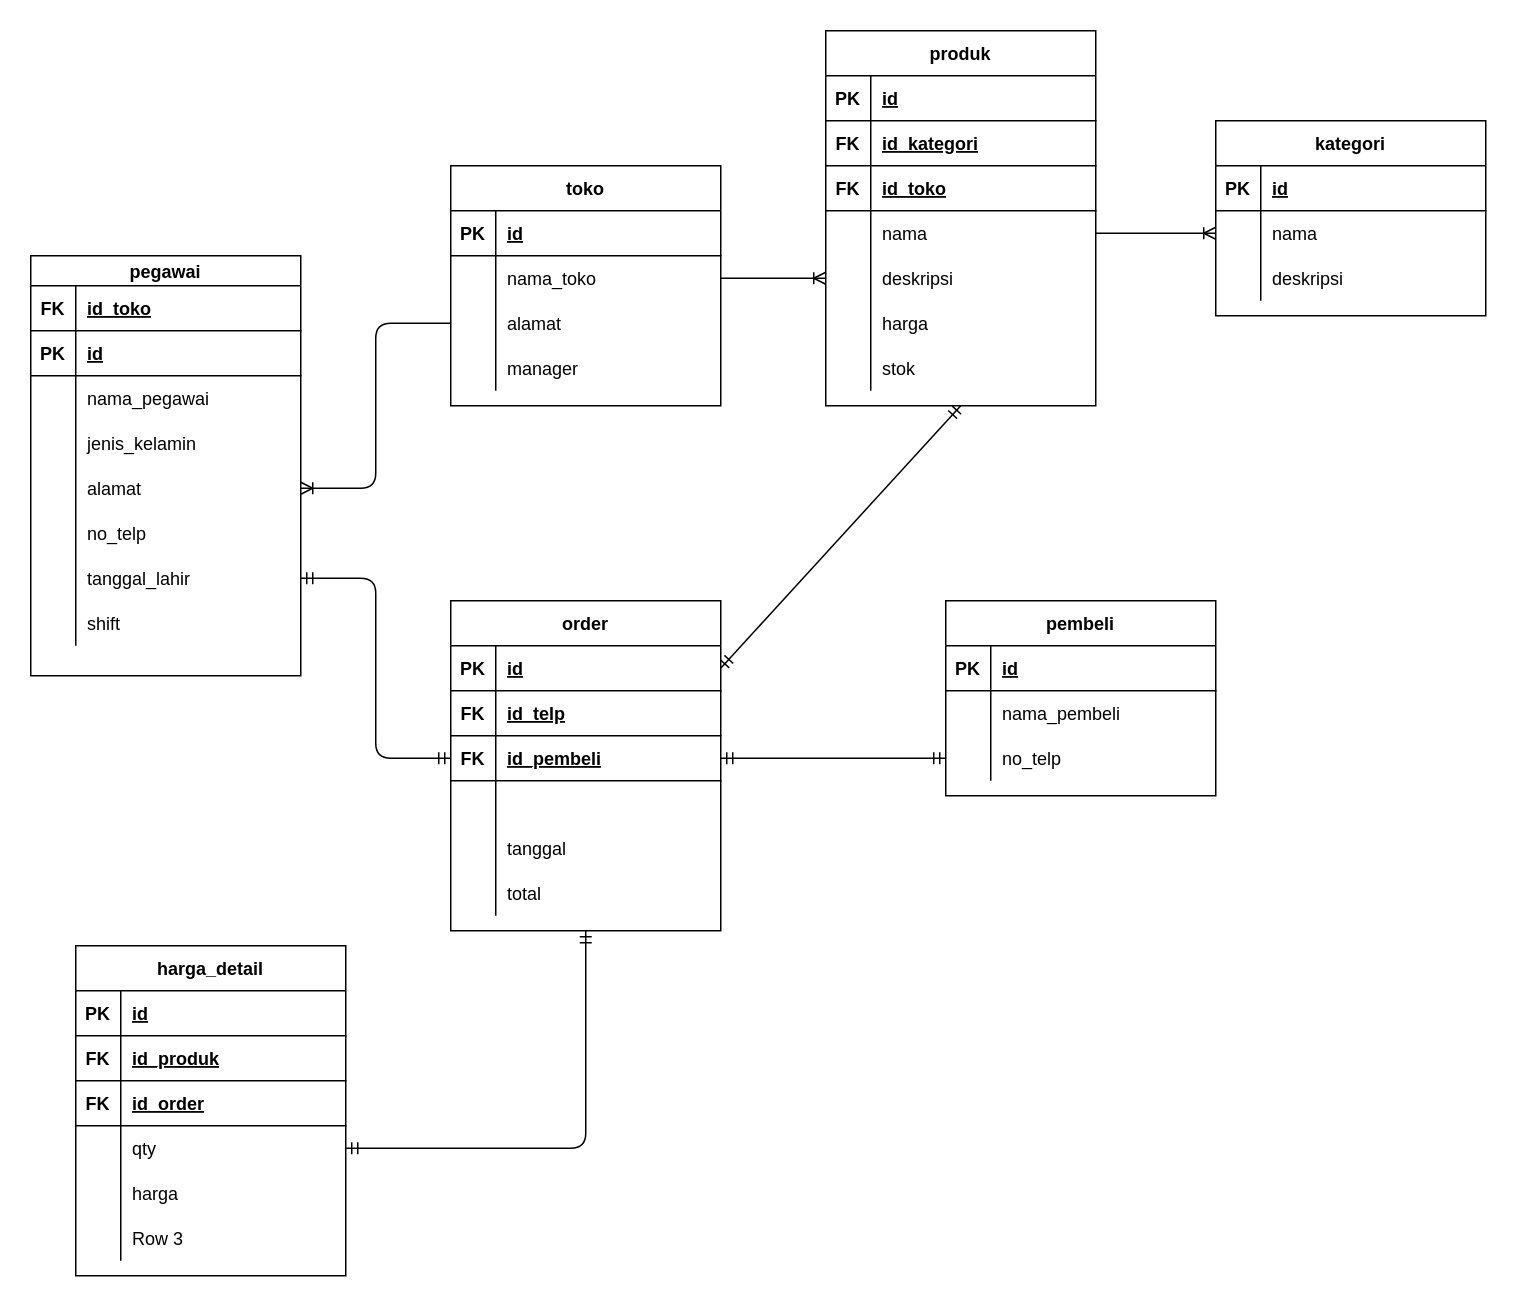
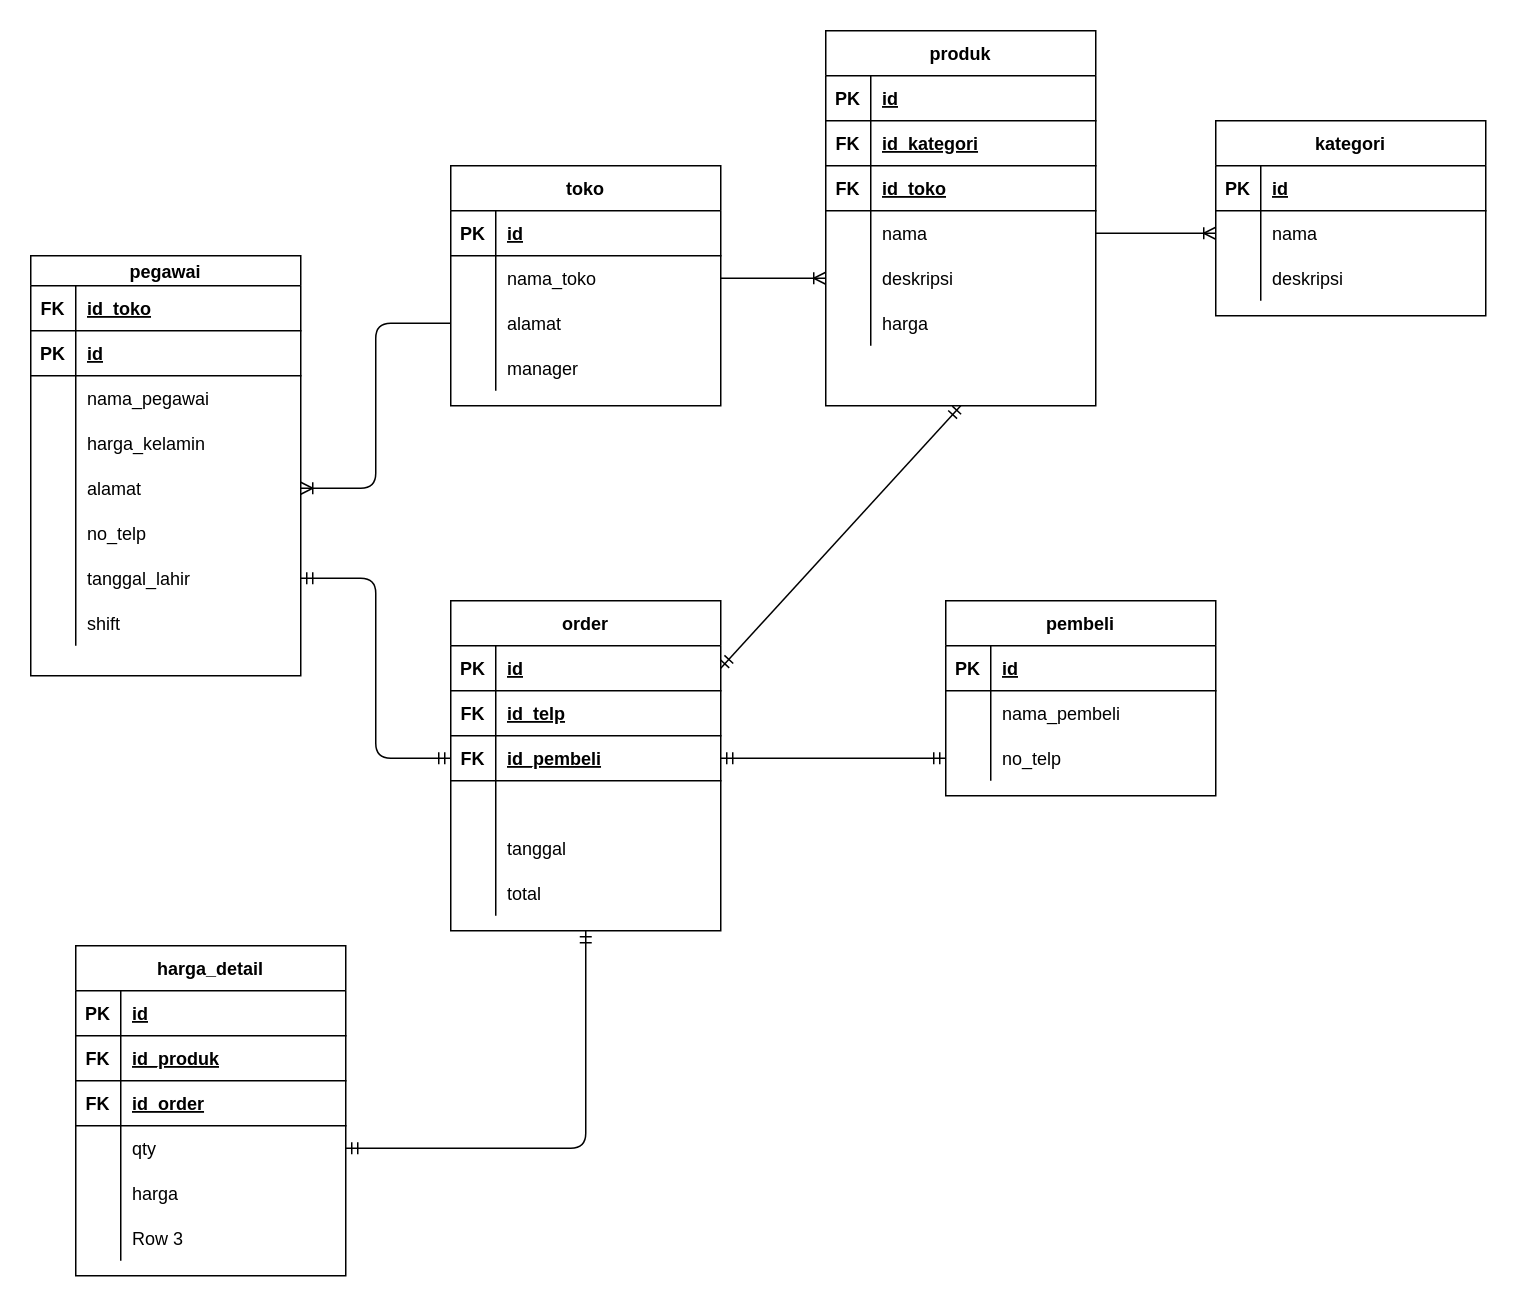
node "stok": removed
node "jenis_kelamin": label "jenis_kelamin" -> "harga_kelamin"
